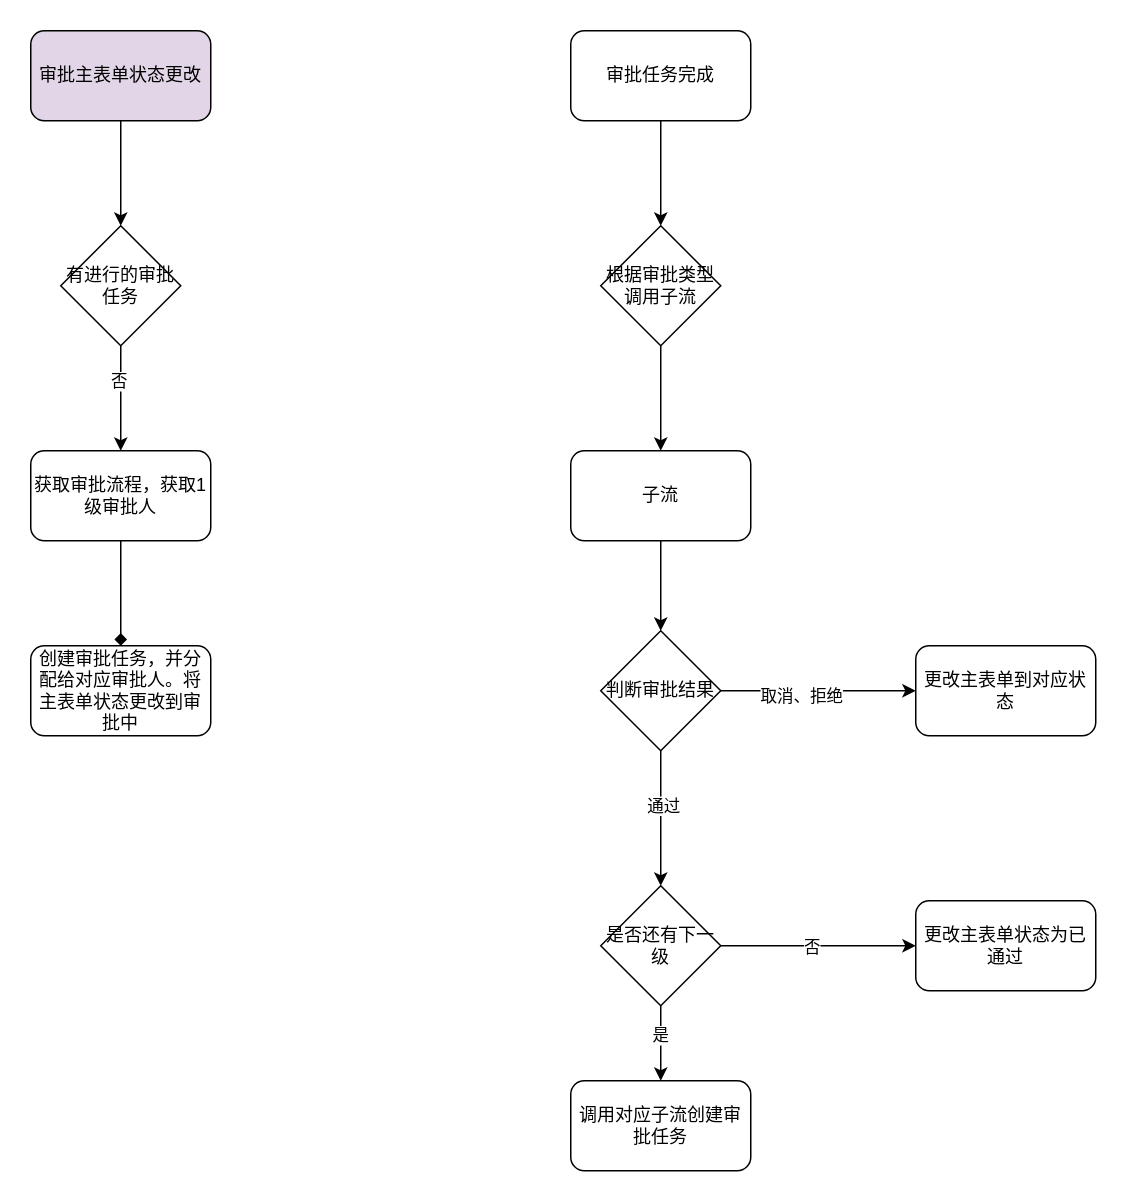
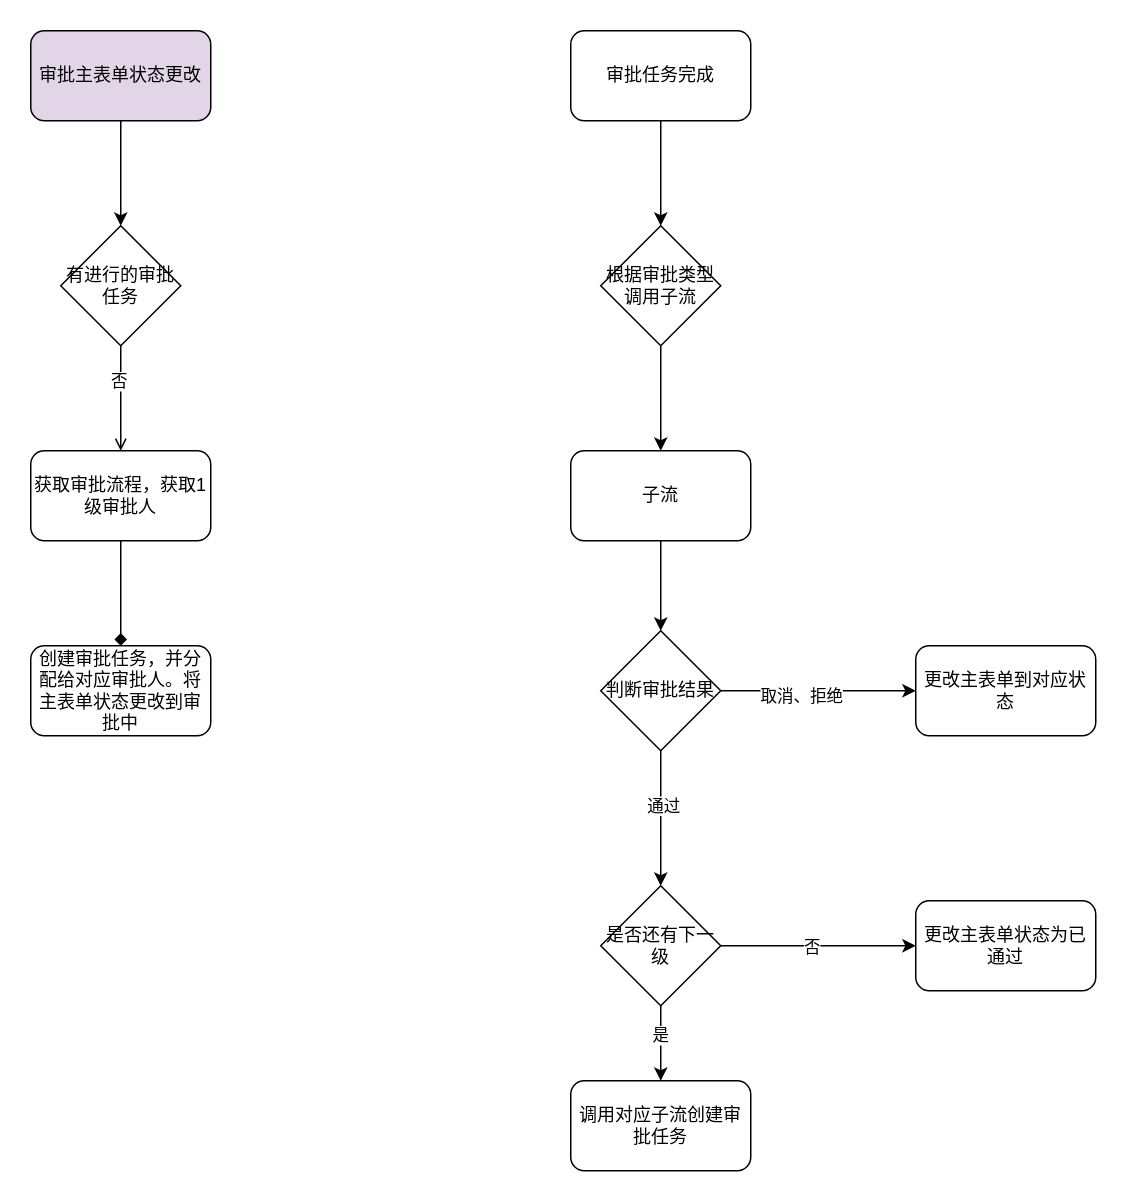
edge "有进行的审批任务" -> "获取审批流程，获取1级审批人": arrowhead classic -> open
